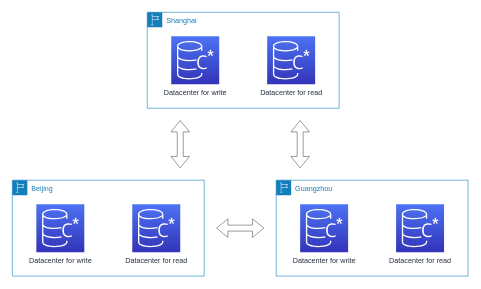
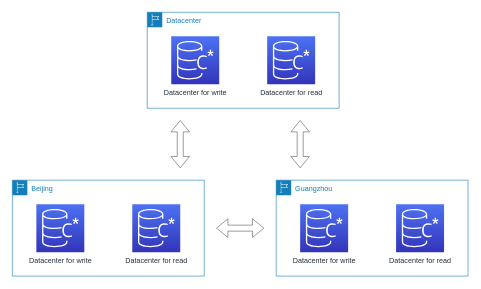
node "Shanghai": label "Shanghai" -> "Datacenter"
